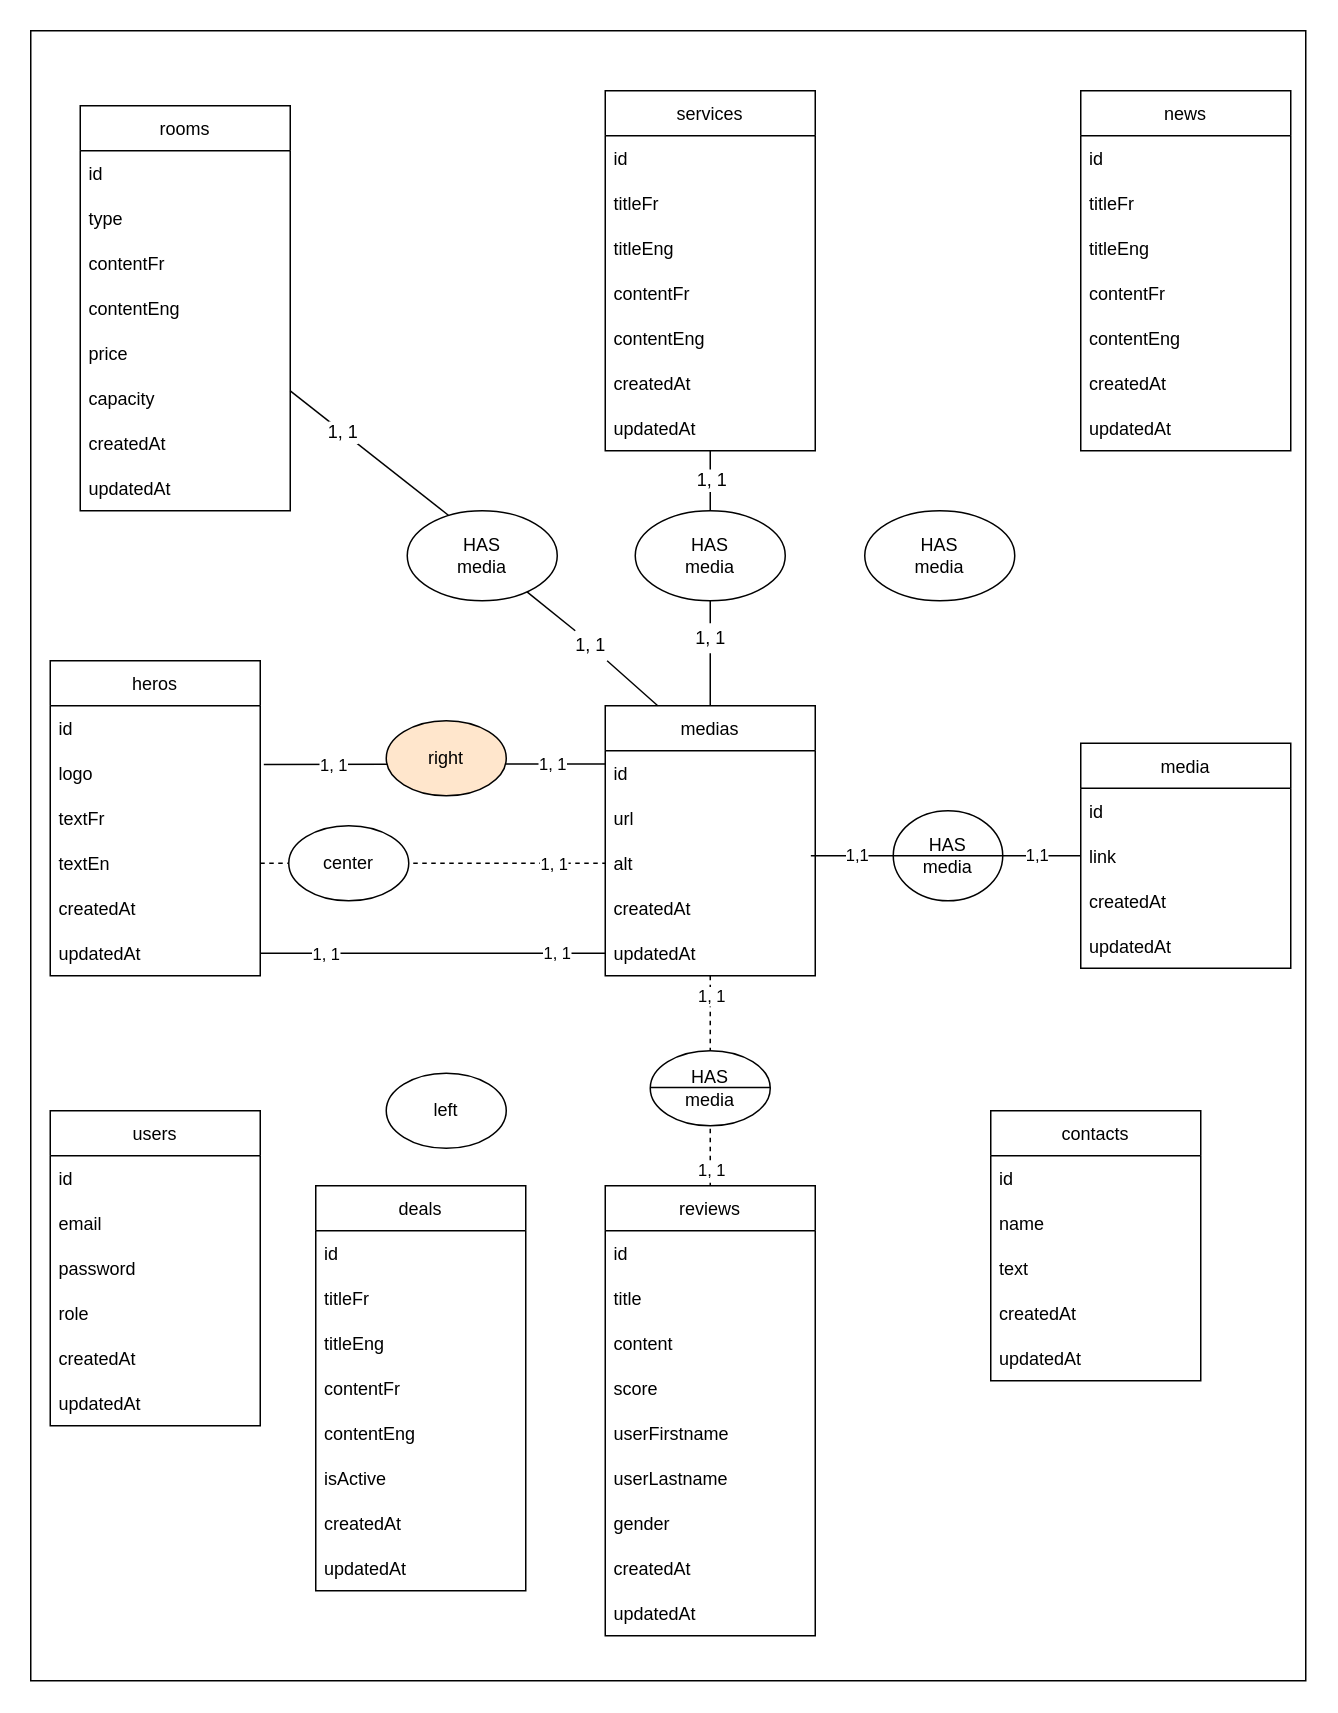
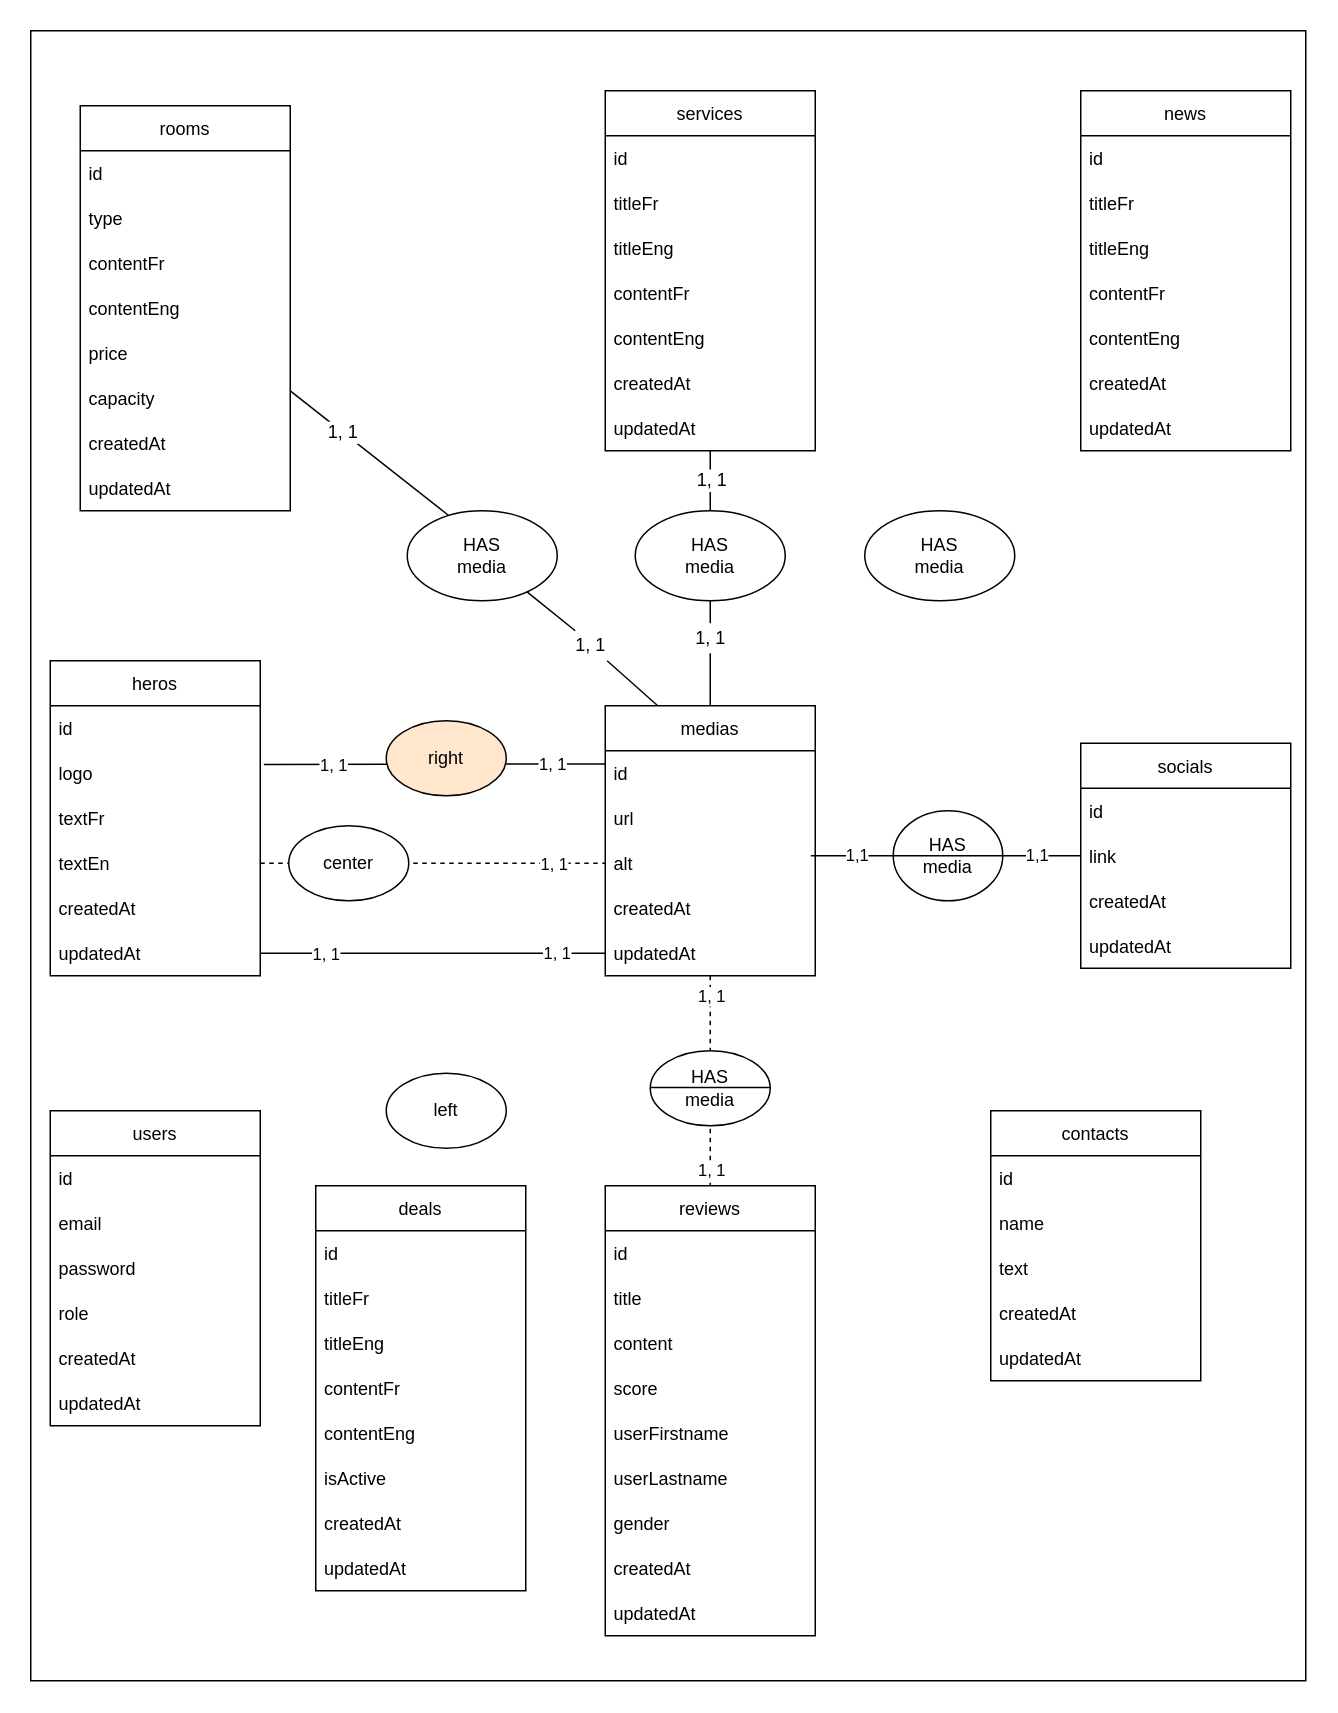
node "media": label "media" -> "socials"
